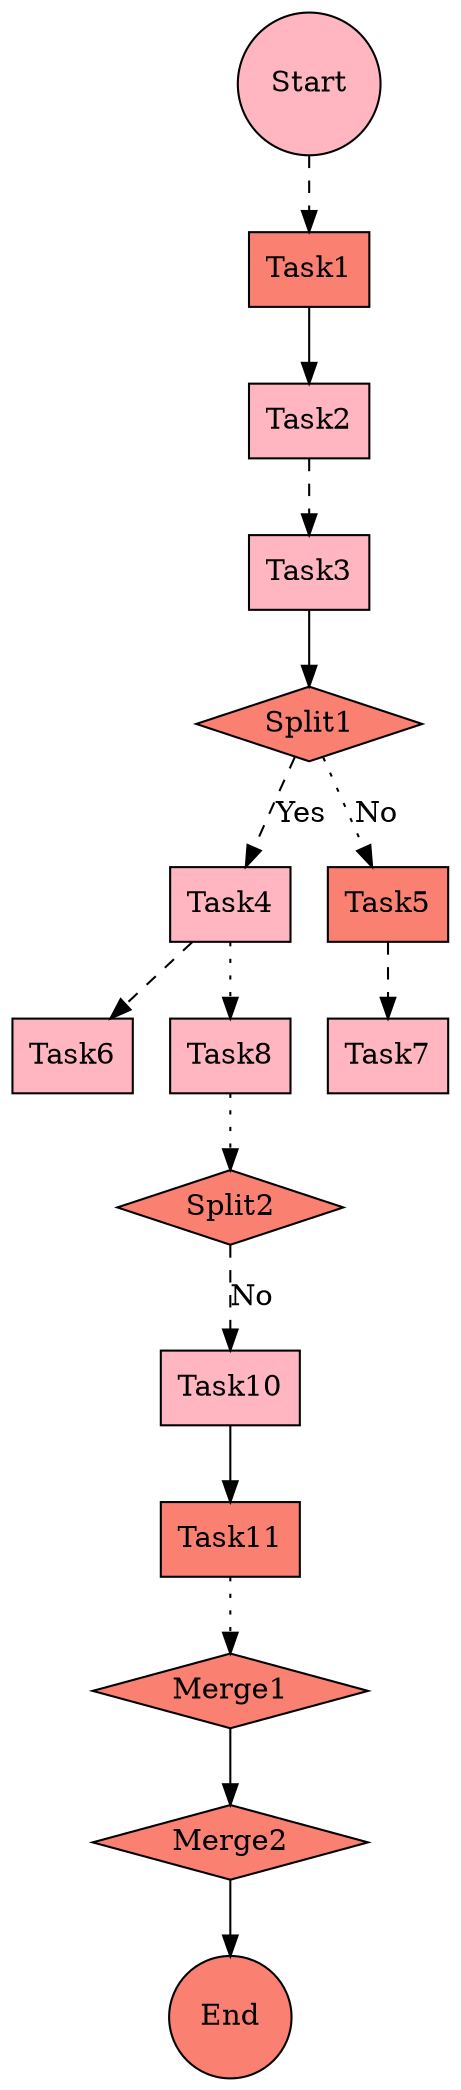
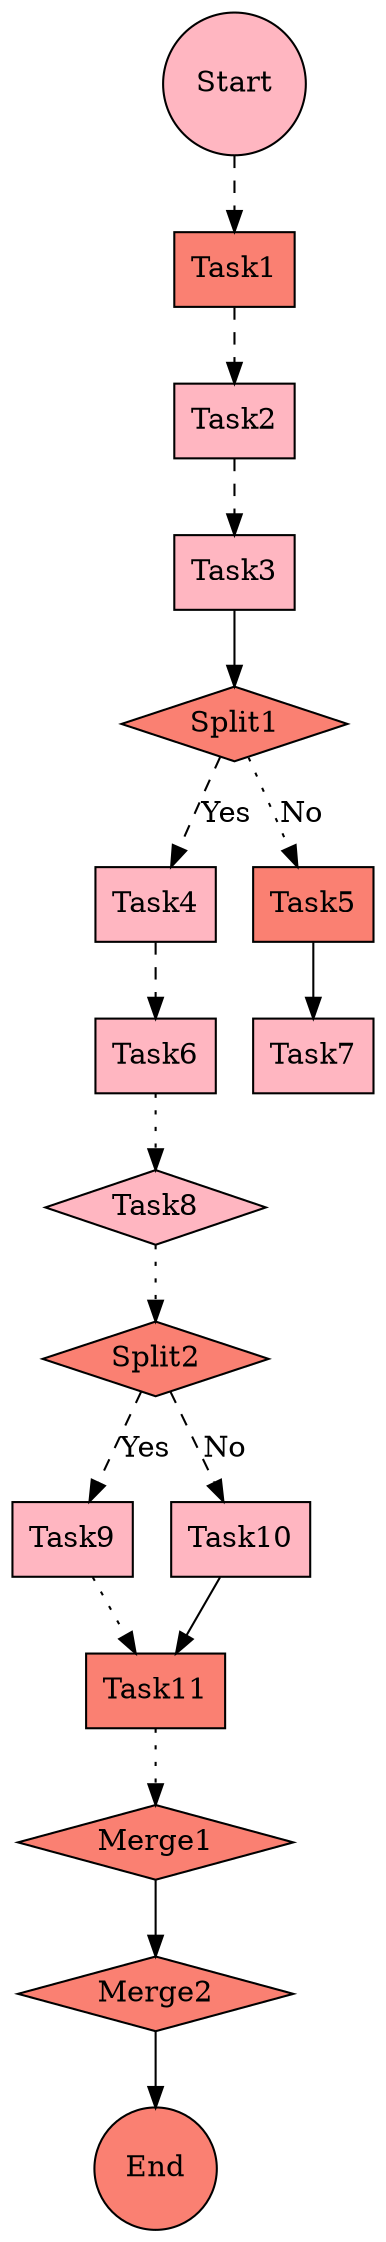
edge "Task1" -> "Task2": style solid -> dashed
edge "Task4" -> "Task8": now "Task6" -> "Task8"
edge "Task5" -> "Task7": style dashed -> solid
node "Task8": shape box -> diamond
node "Task9": added
